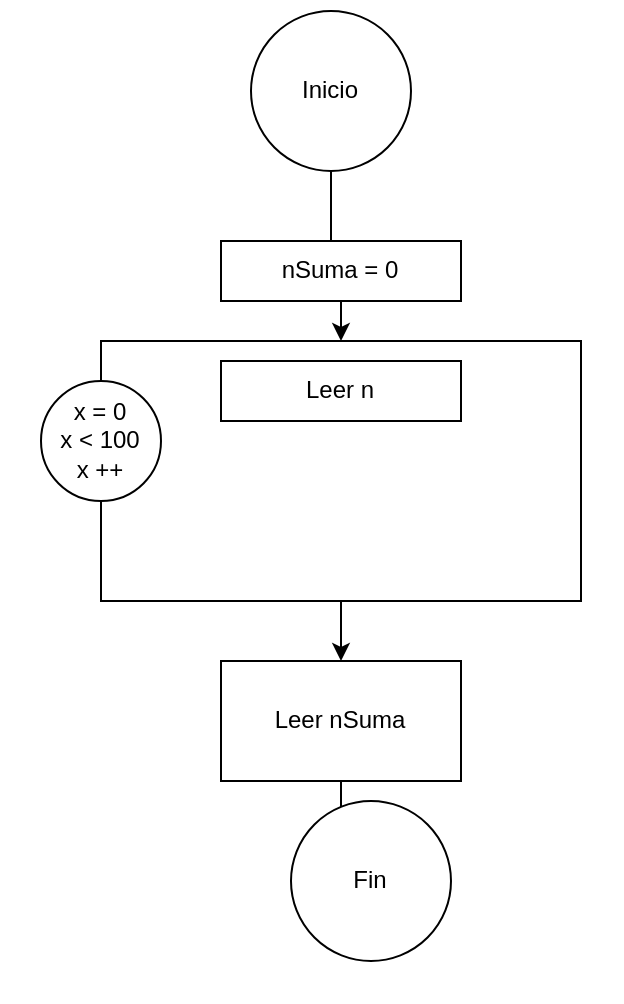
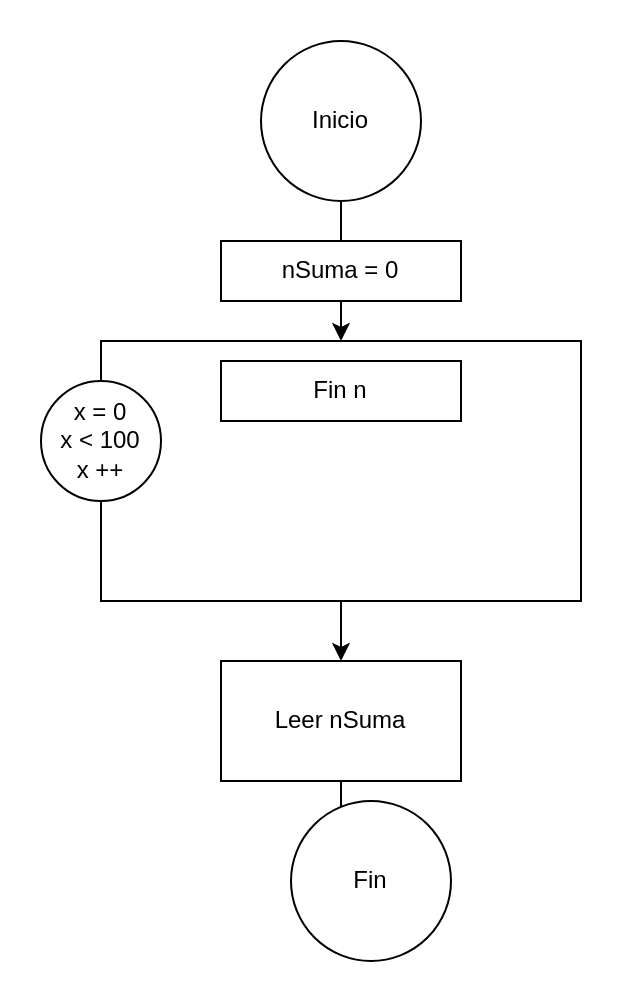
node "Inicio": moved (331, 91) -> (341, 121)
node "Leer n": label "Leer n" -> "Fin n"
